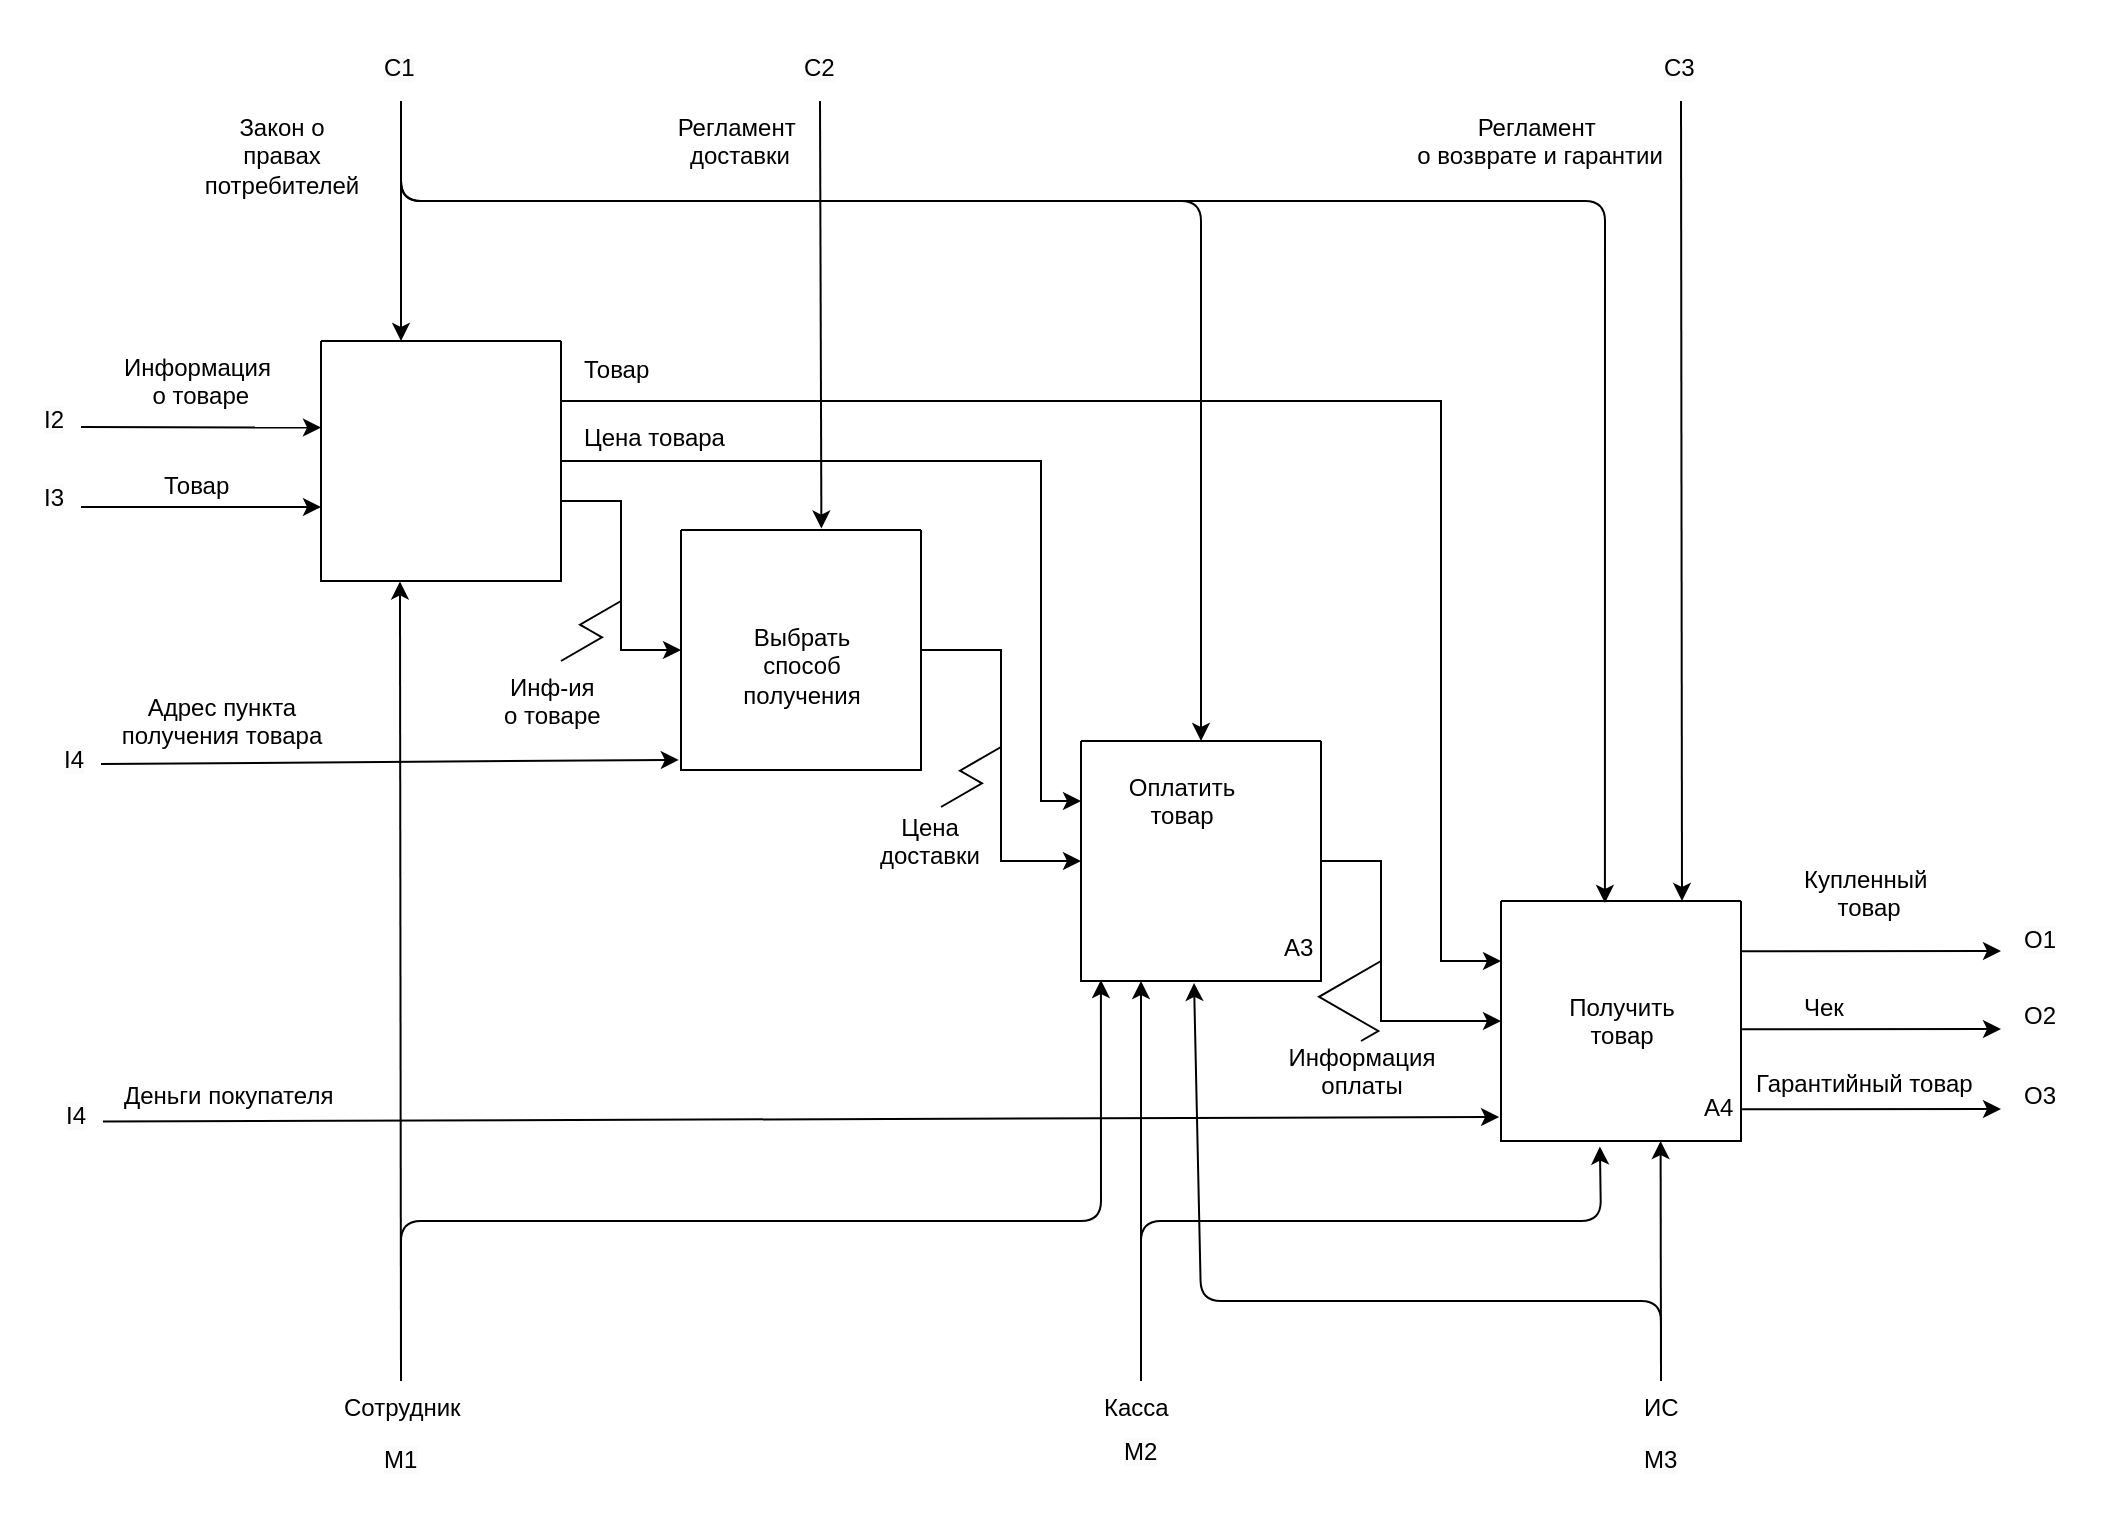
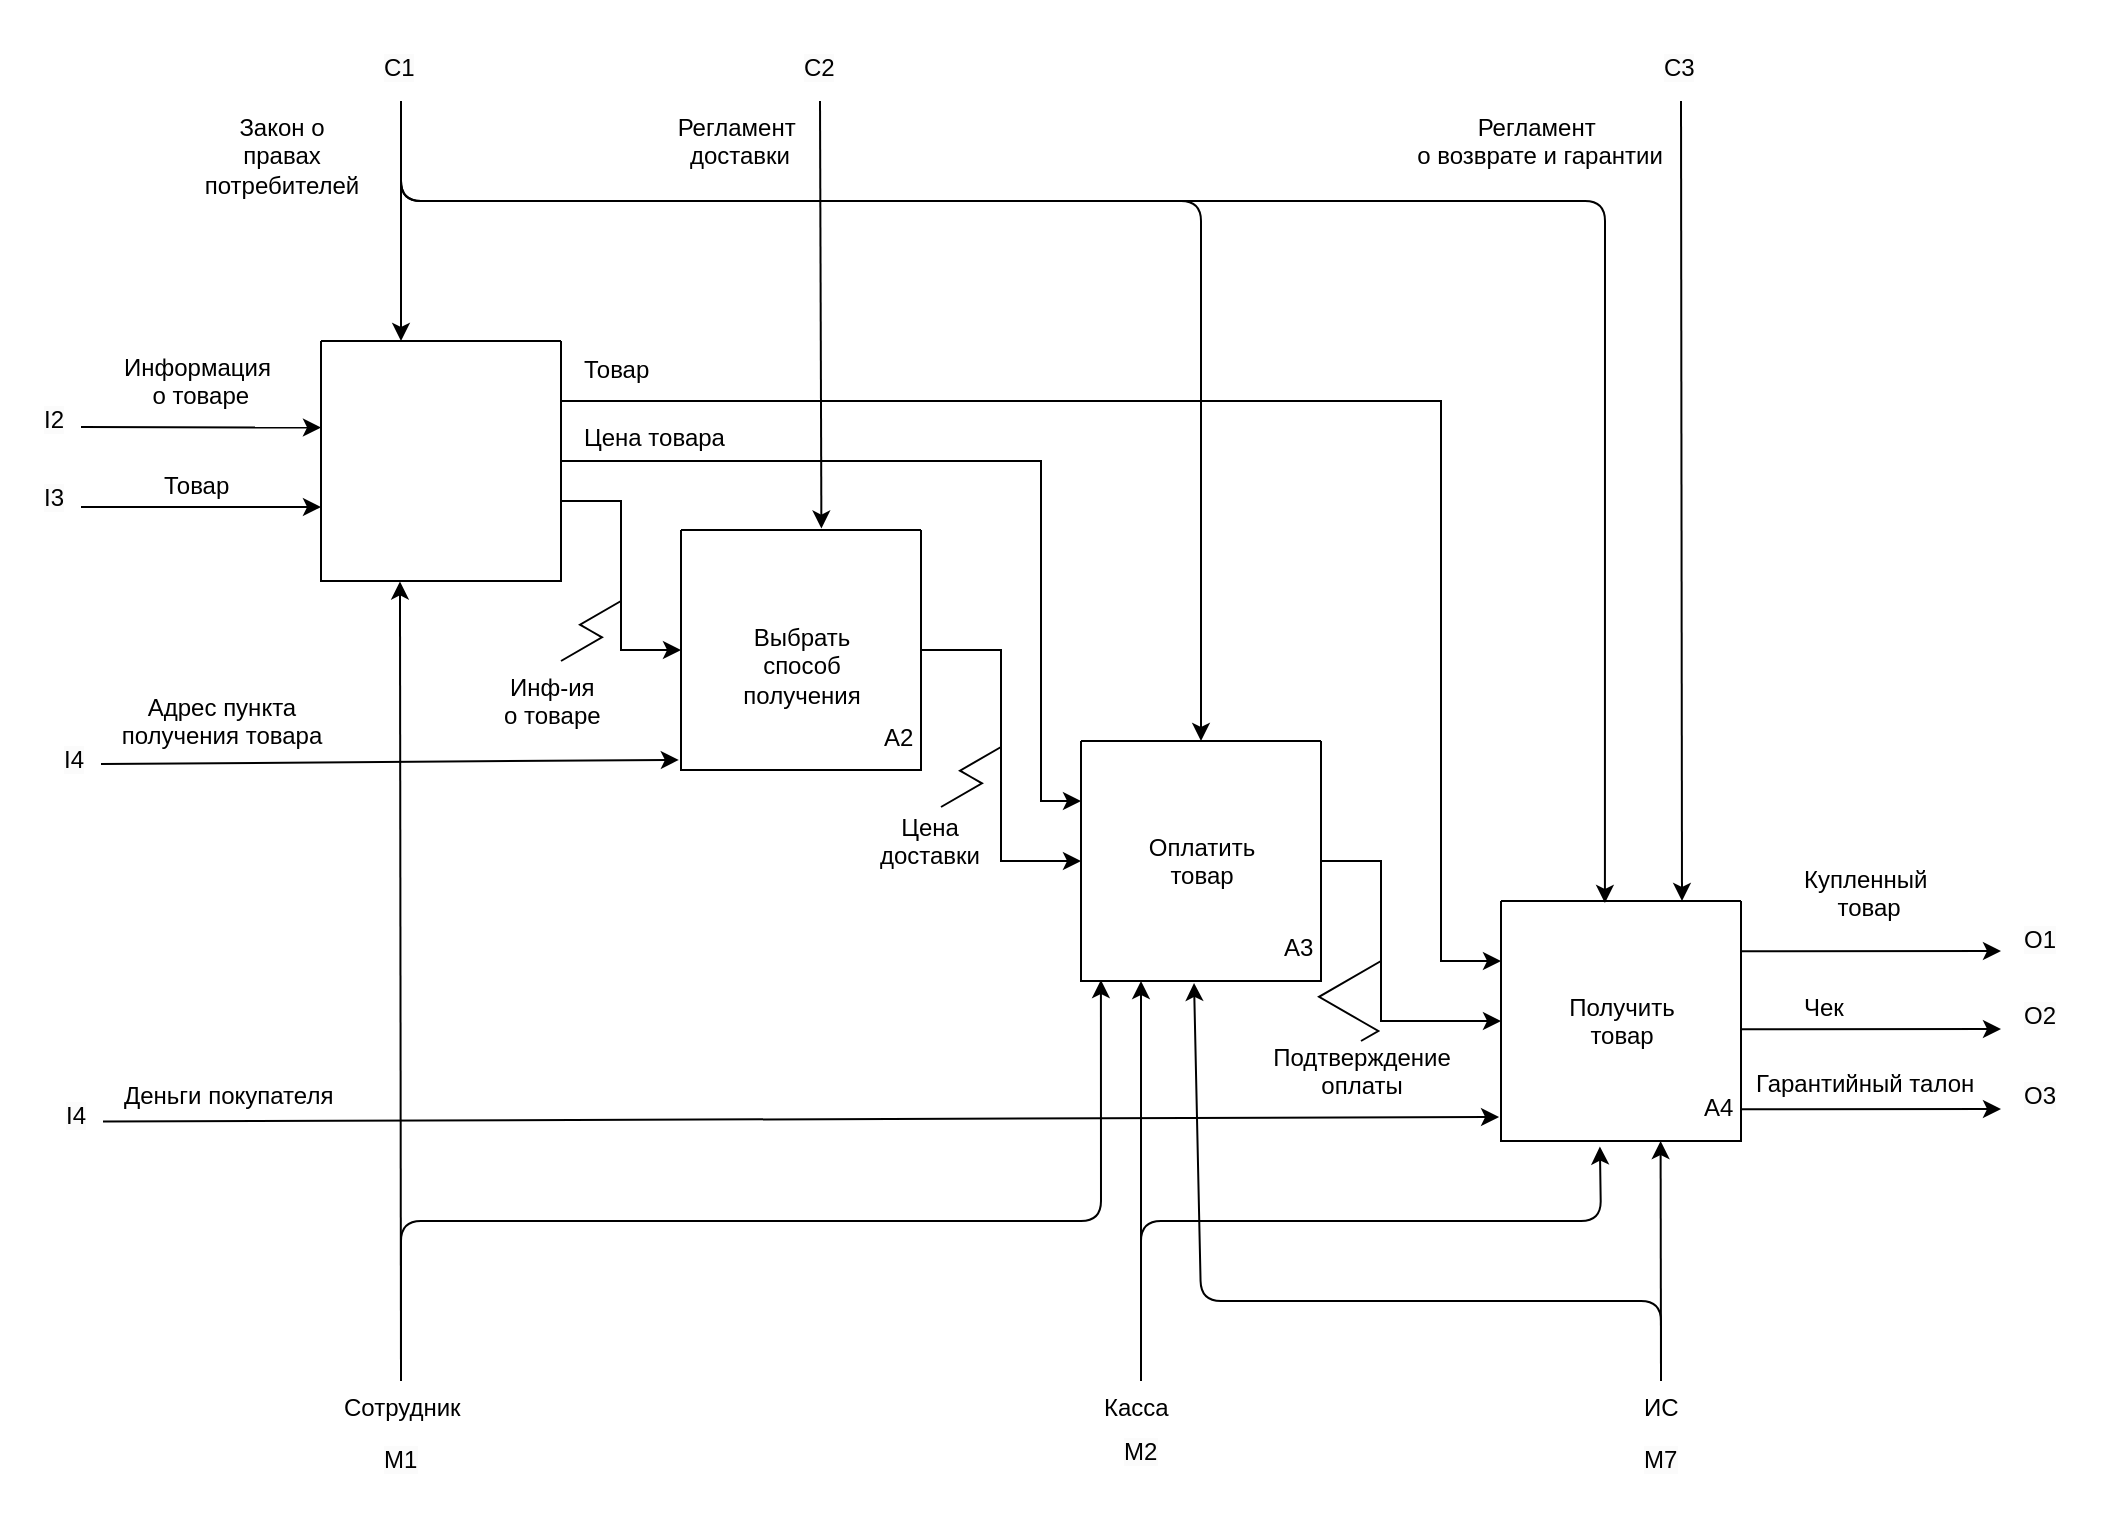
node "А2": added
node "Оплатить товар": moved (1181, 801) -> (1201, 861)
node "Информация оплаты": label "Информация оплаты" -> "Подтверждение оплаты"
node "Гарантийный товар": label "Гарантийный товар" -> "Гарантийный талон"
node "M3": label "M3" -> "M7"
